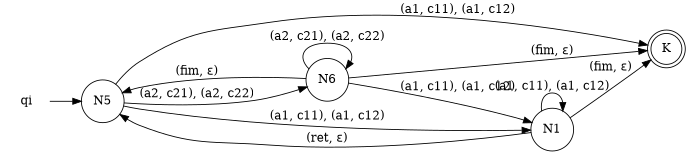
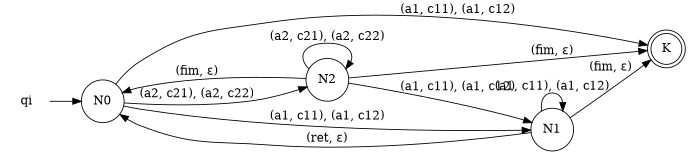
node "N6": label "N6" -> "N2"
node "N5": label "N5" -> "N0"
